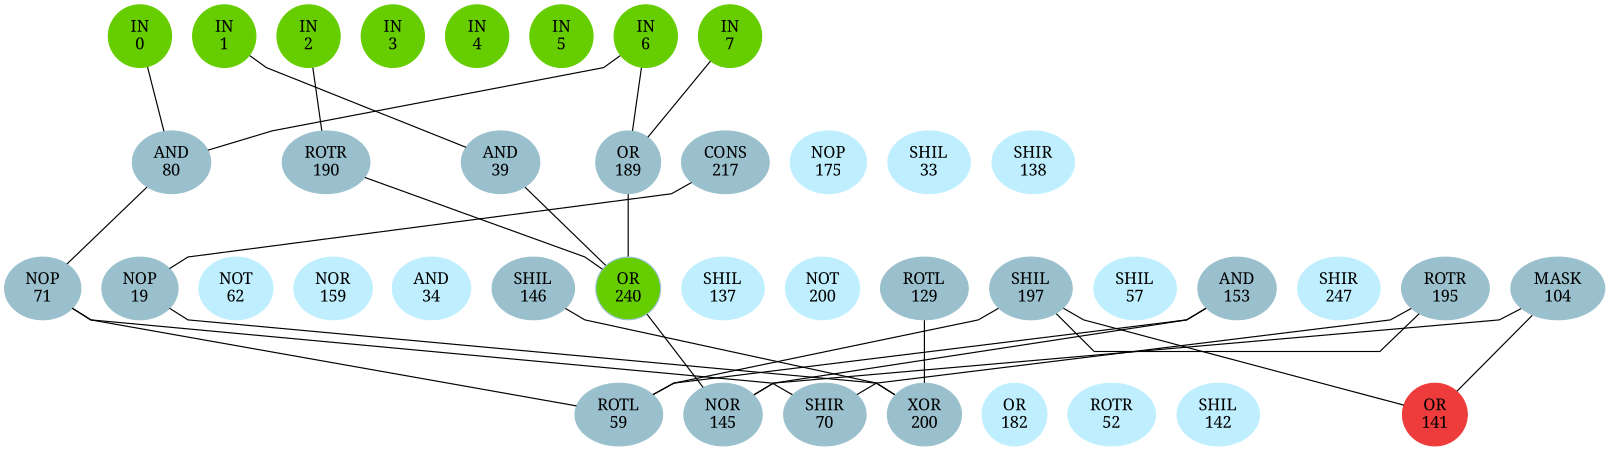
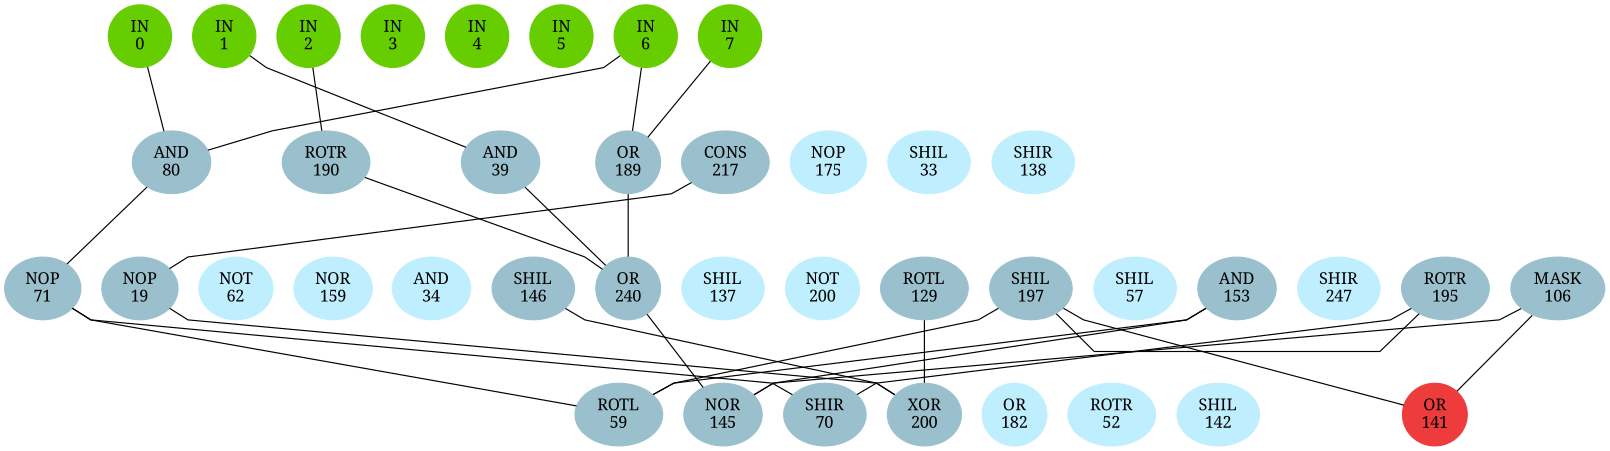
node "OR 240": fillcolor chartreuse3 -> lightblue3
node "MASK 104": label "MASK 104" -> "MASK 106"
